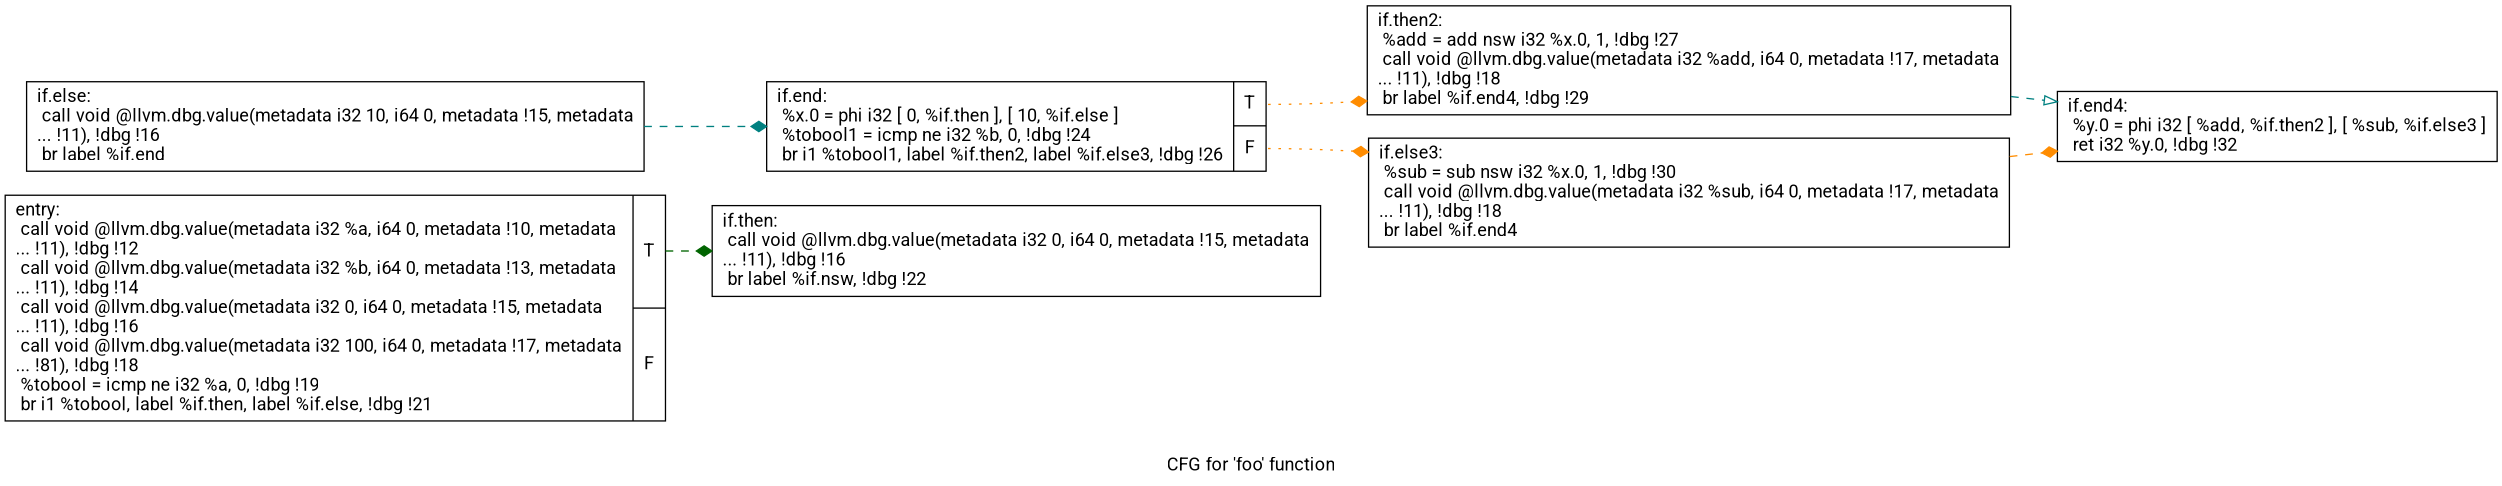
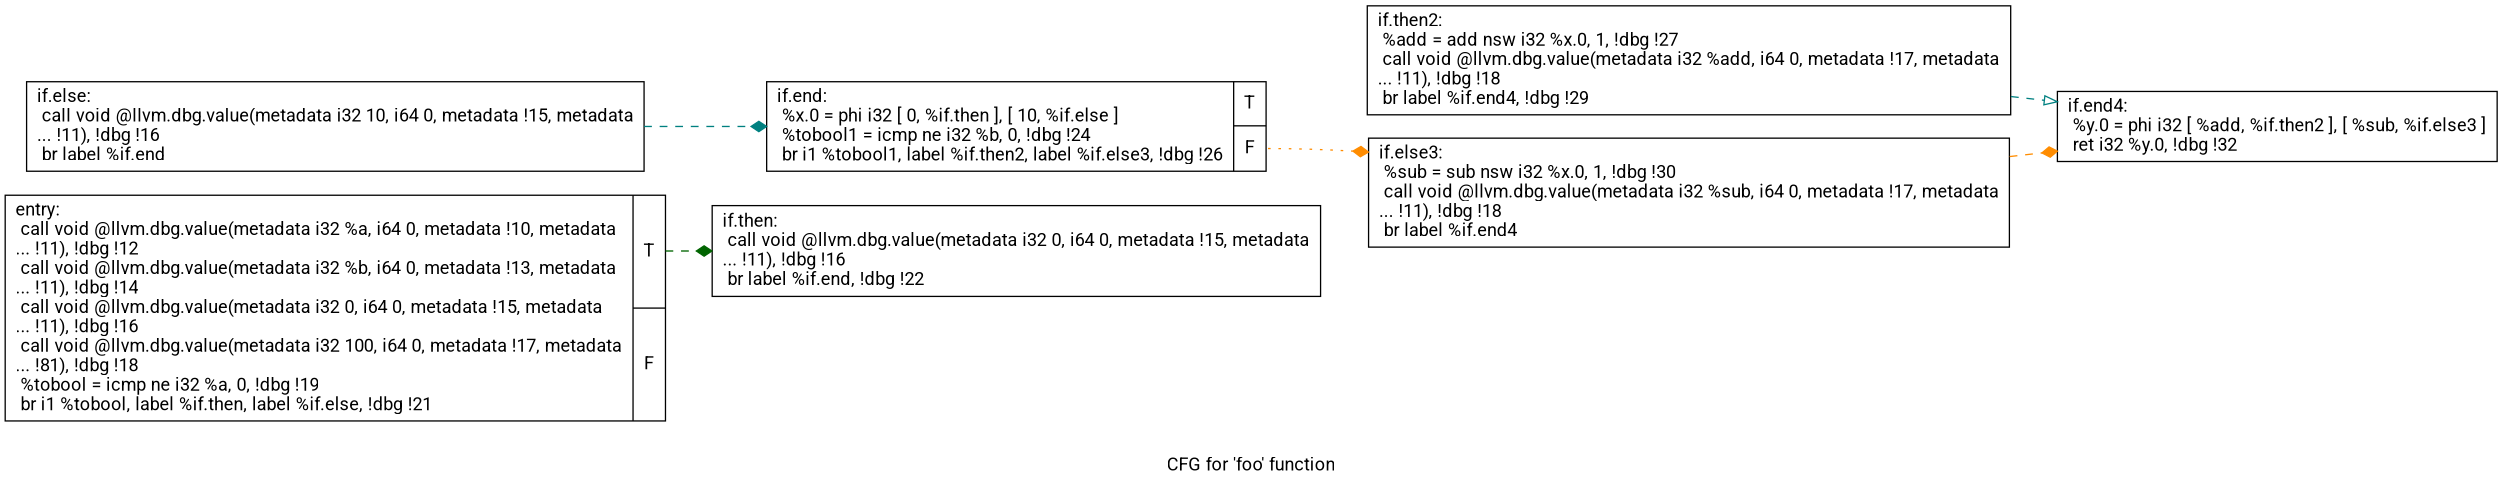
edge "if.end:" -> "if.then2:": removed
node "if.then:": text "br label %if.nsw, !dbg !22" -> "br label %if.end, !dbg !22"
